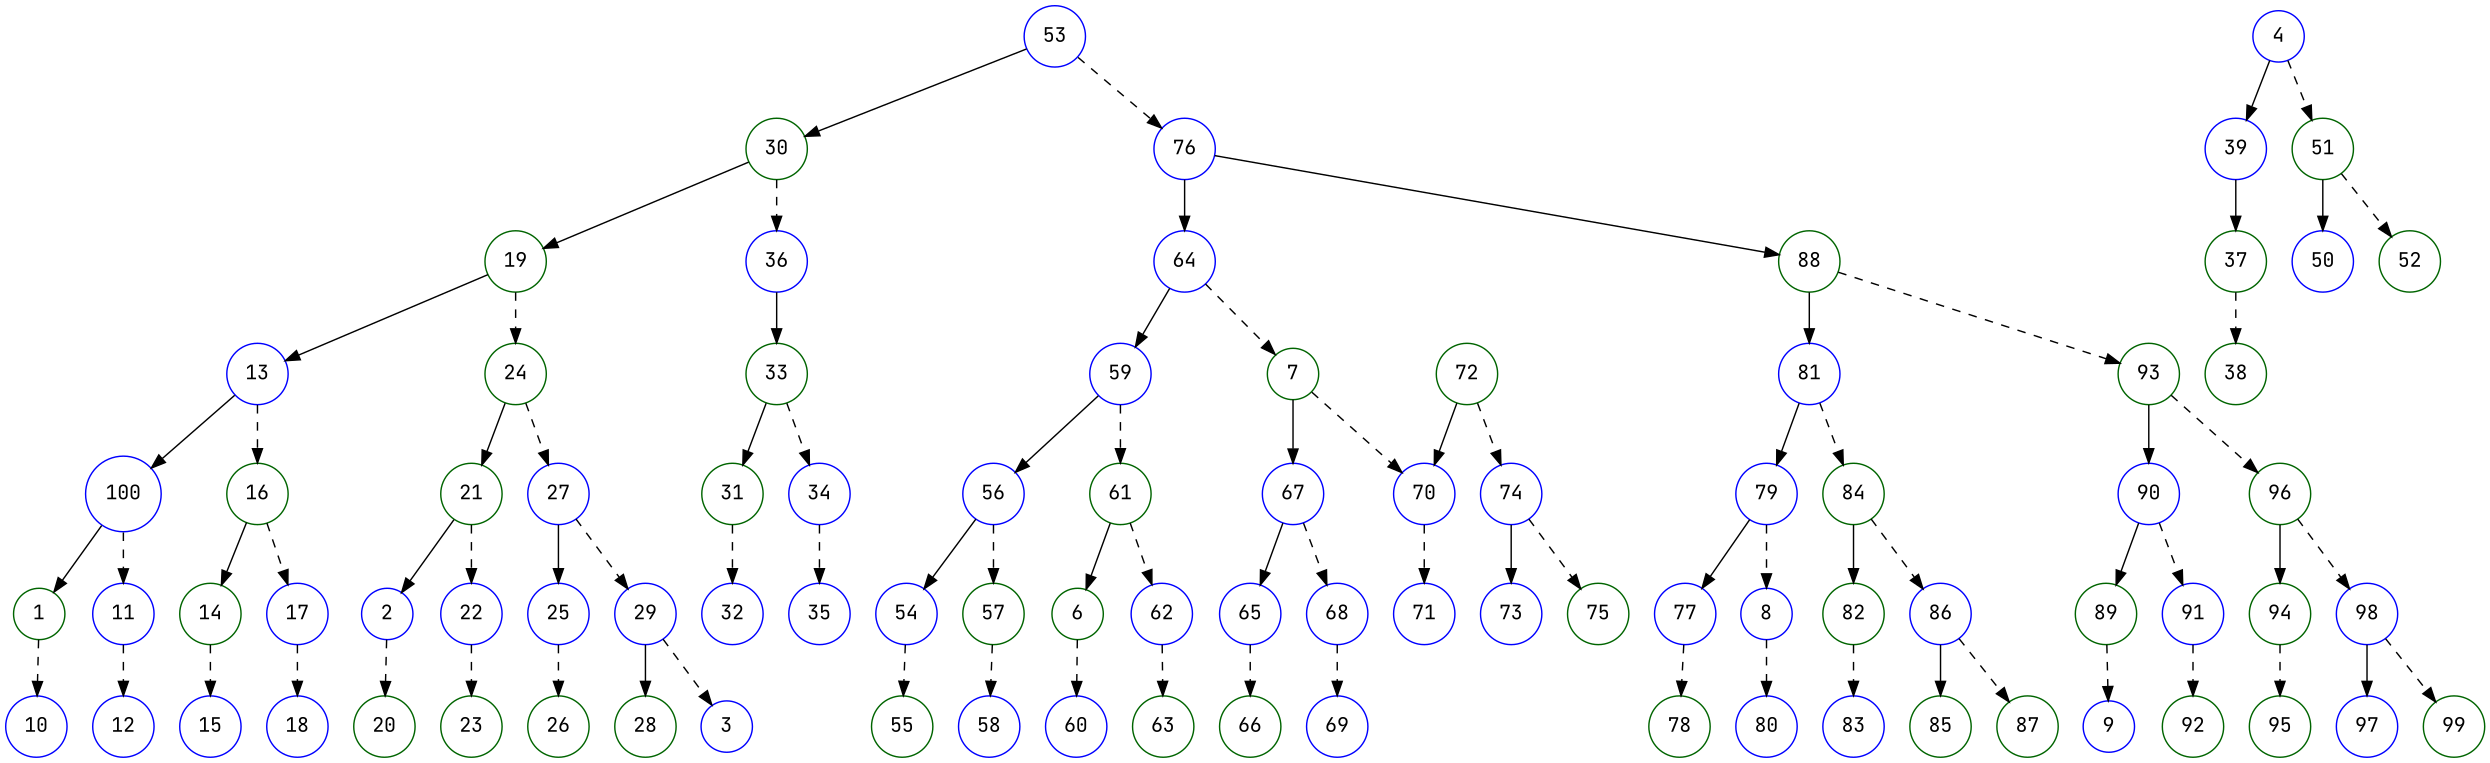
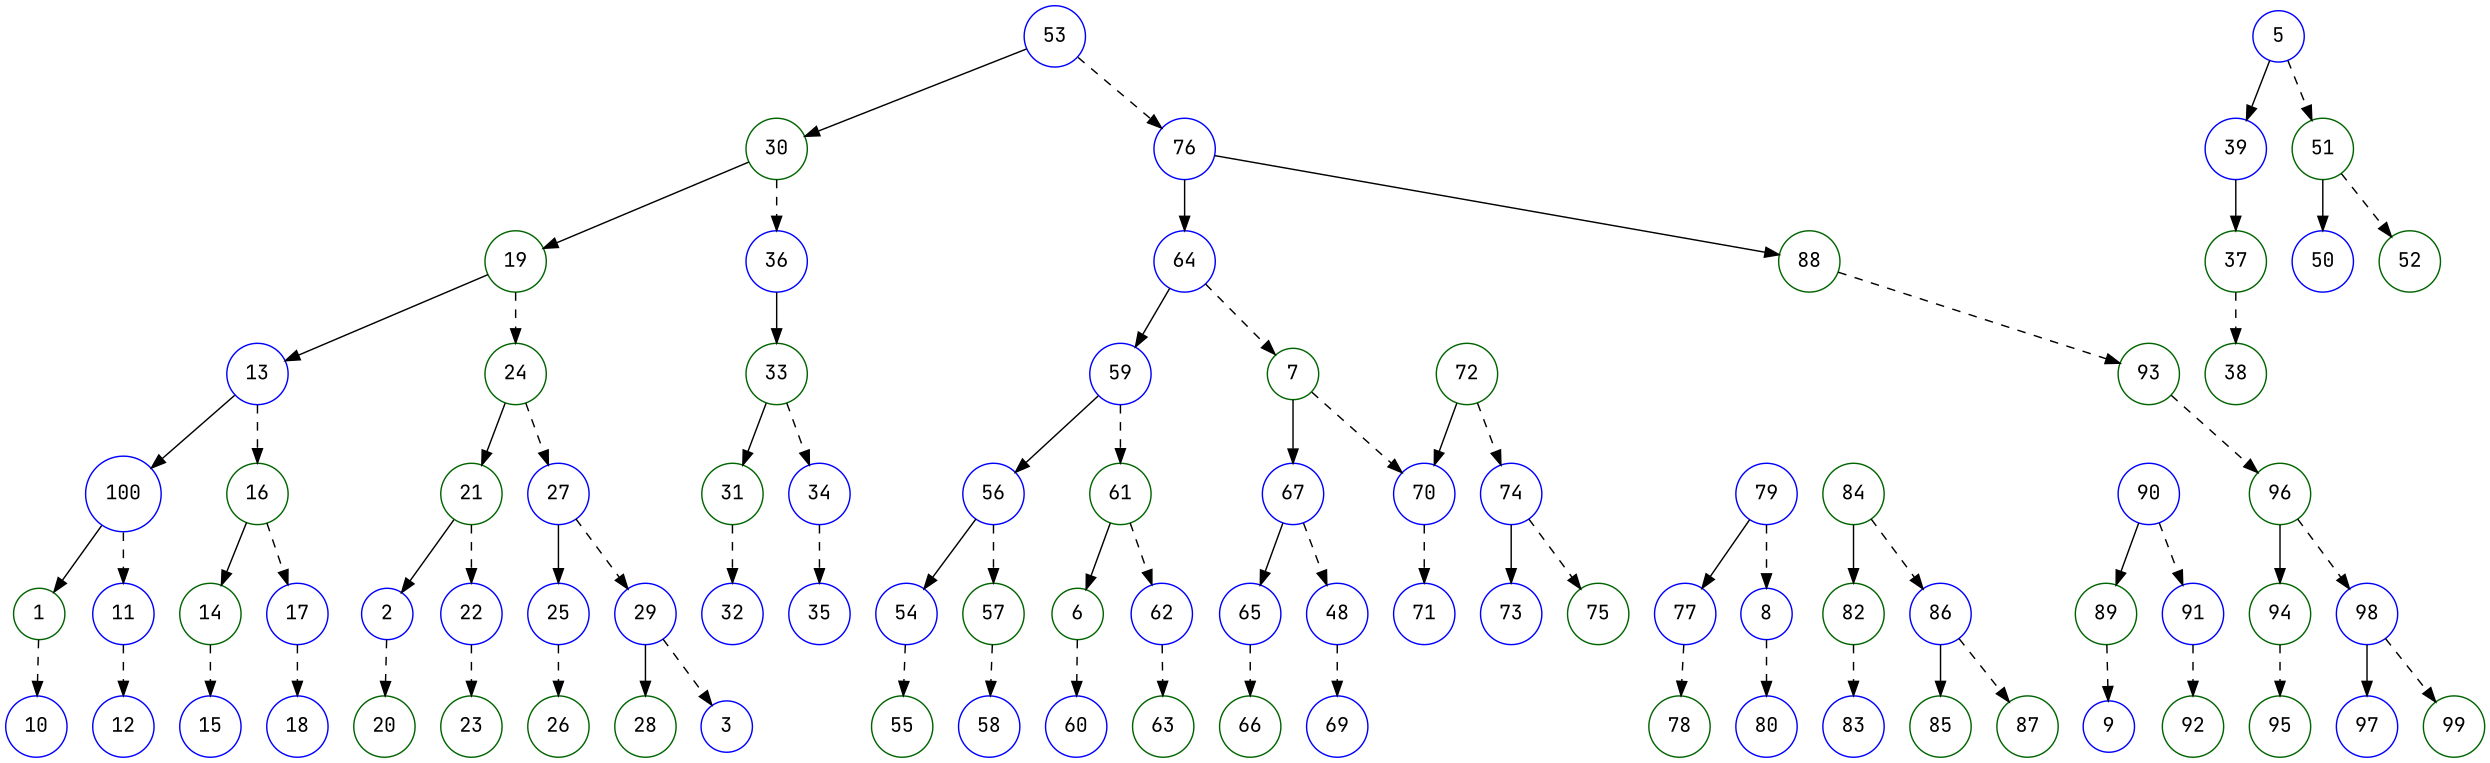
node "4": label "4" -> "5"
node "81": removed
edge "93" -> "90": removed
node "68": label "68" -> "48"
